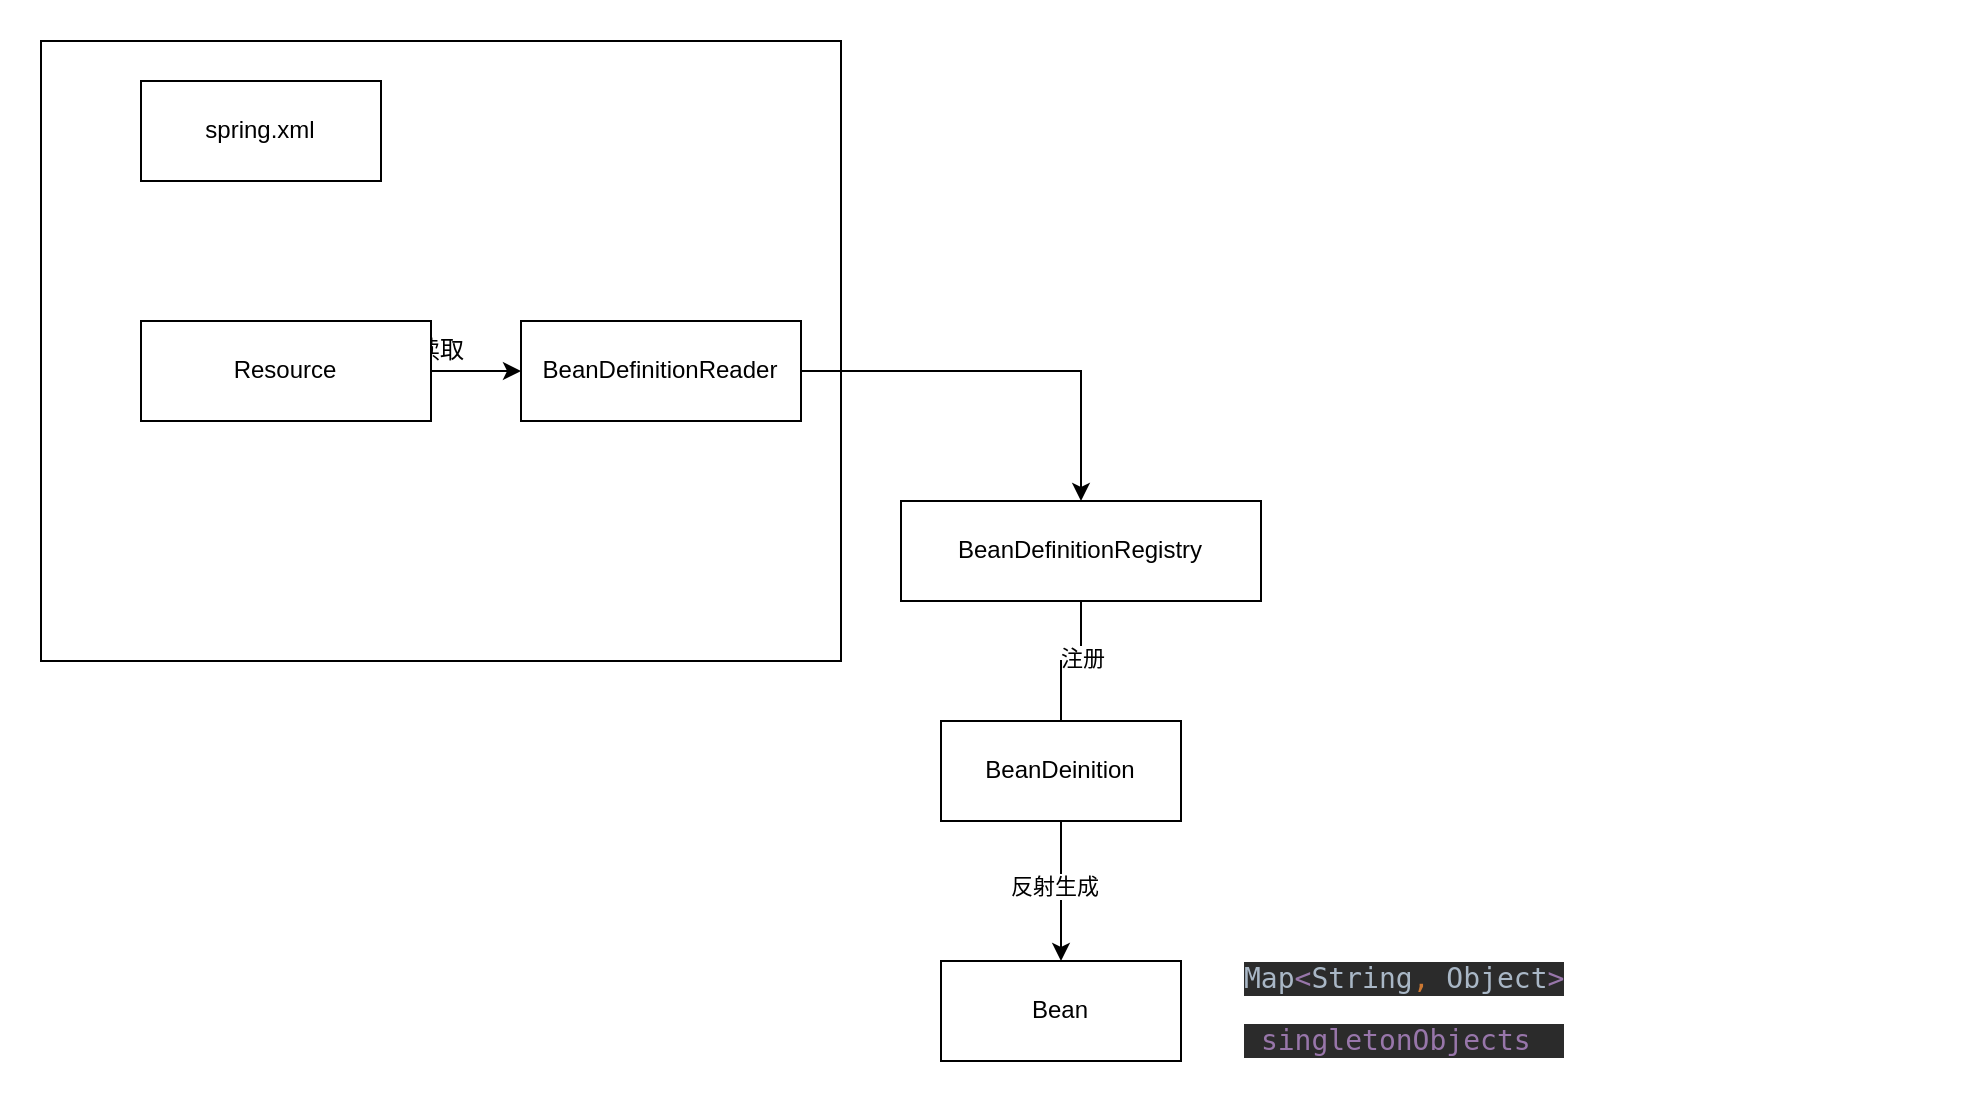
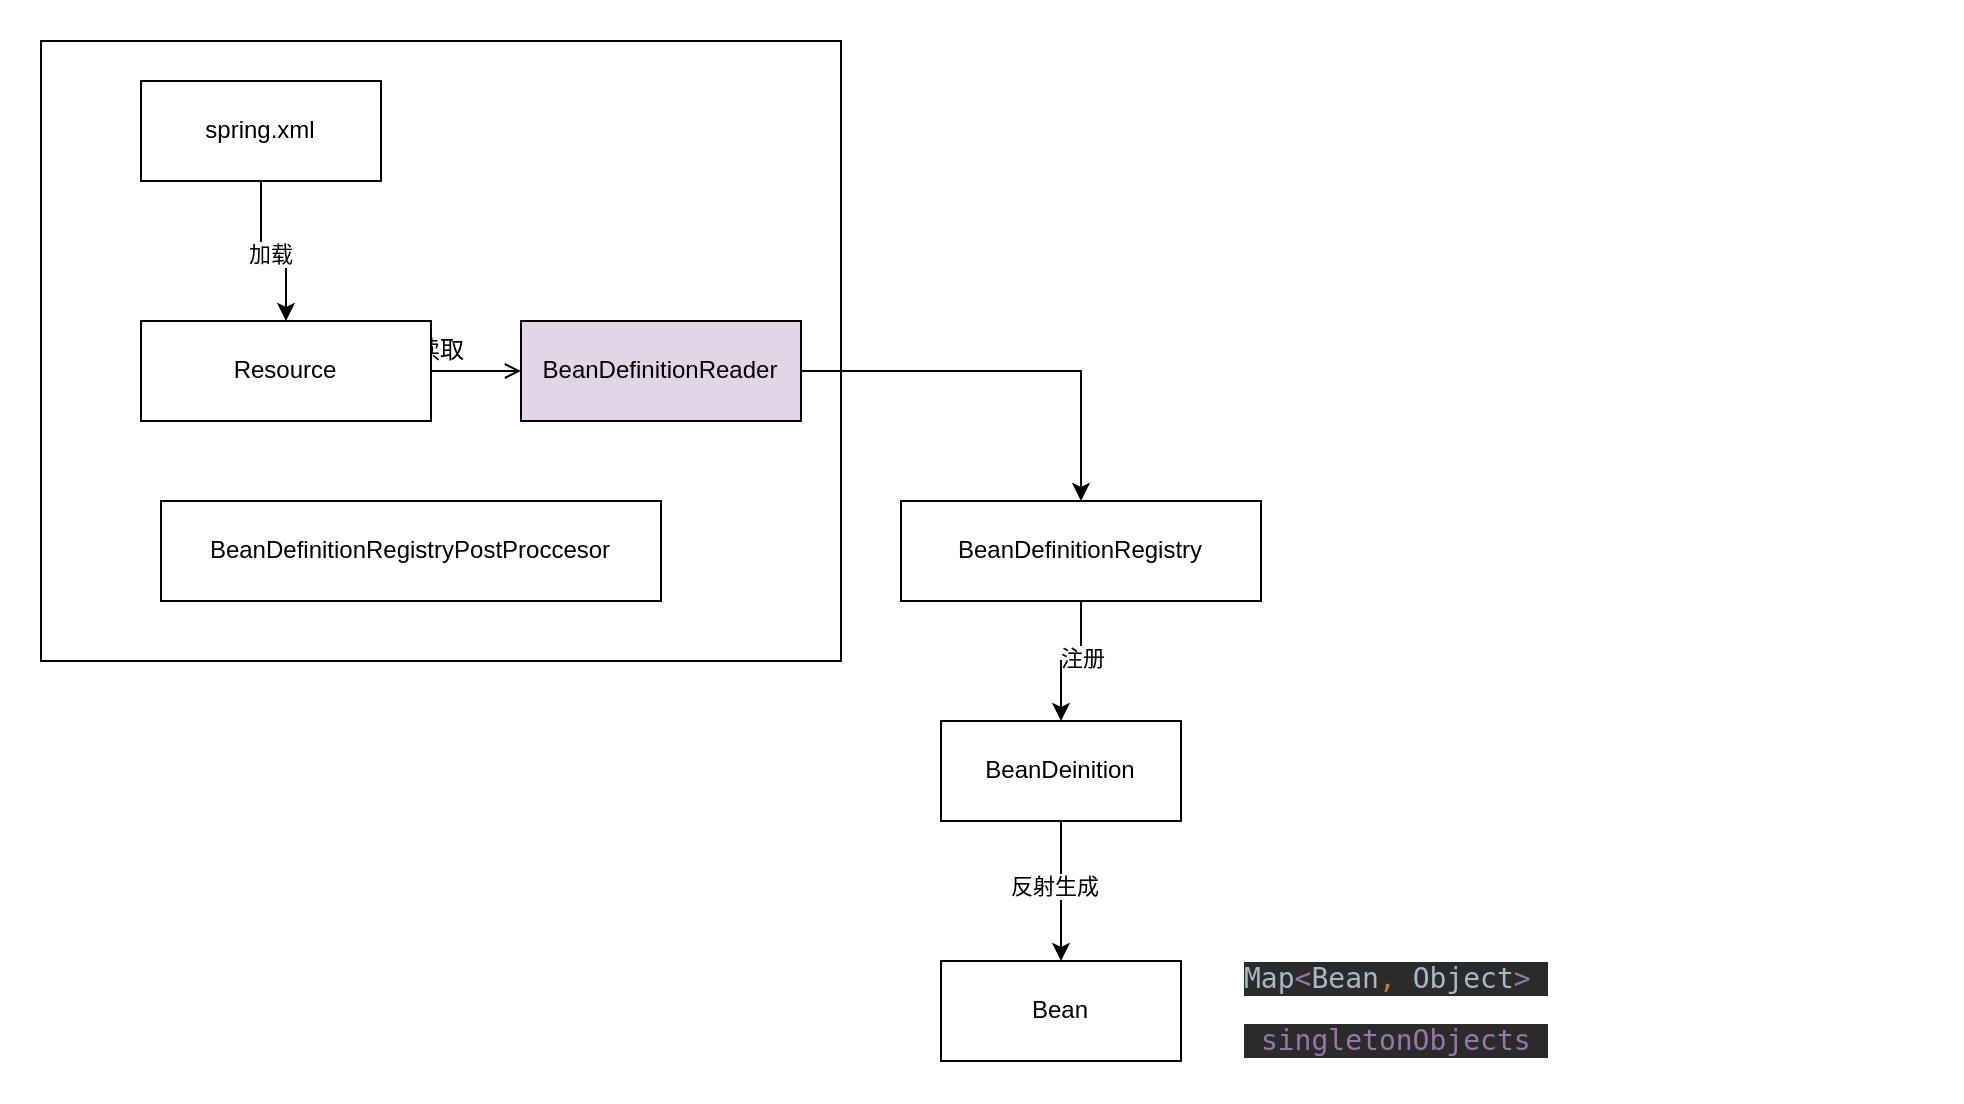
edge "spring.xml" -> "Resource": added, label "加载"
edge "Resource" -> "BeanDefinitionReader": arrowhead classic -> open
node "BeanDefinitionReader": fillcolor #ffffff -> #e1d5e7
node "BeanDefinitionRegistryPostProccesor": added
edge "BeanDefinitionRegistry" -- "BeanDeinition": arrowhead none -> classic
node "Map<String, Object> singletonObjects": label "Map<String, Object> singletonObjects" -> "Map<Bean, Object> singletonObjects"
